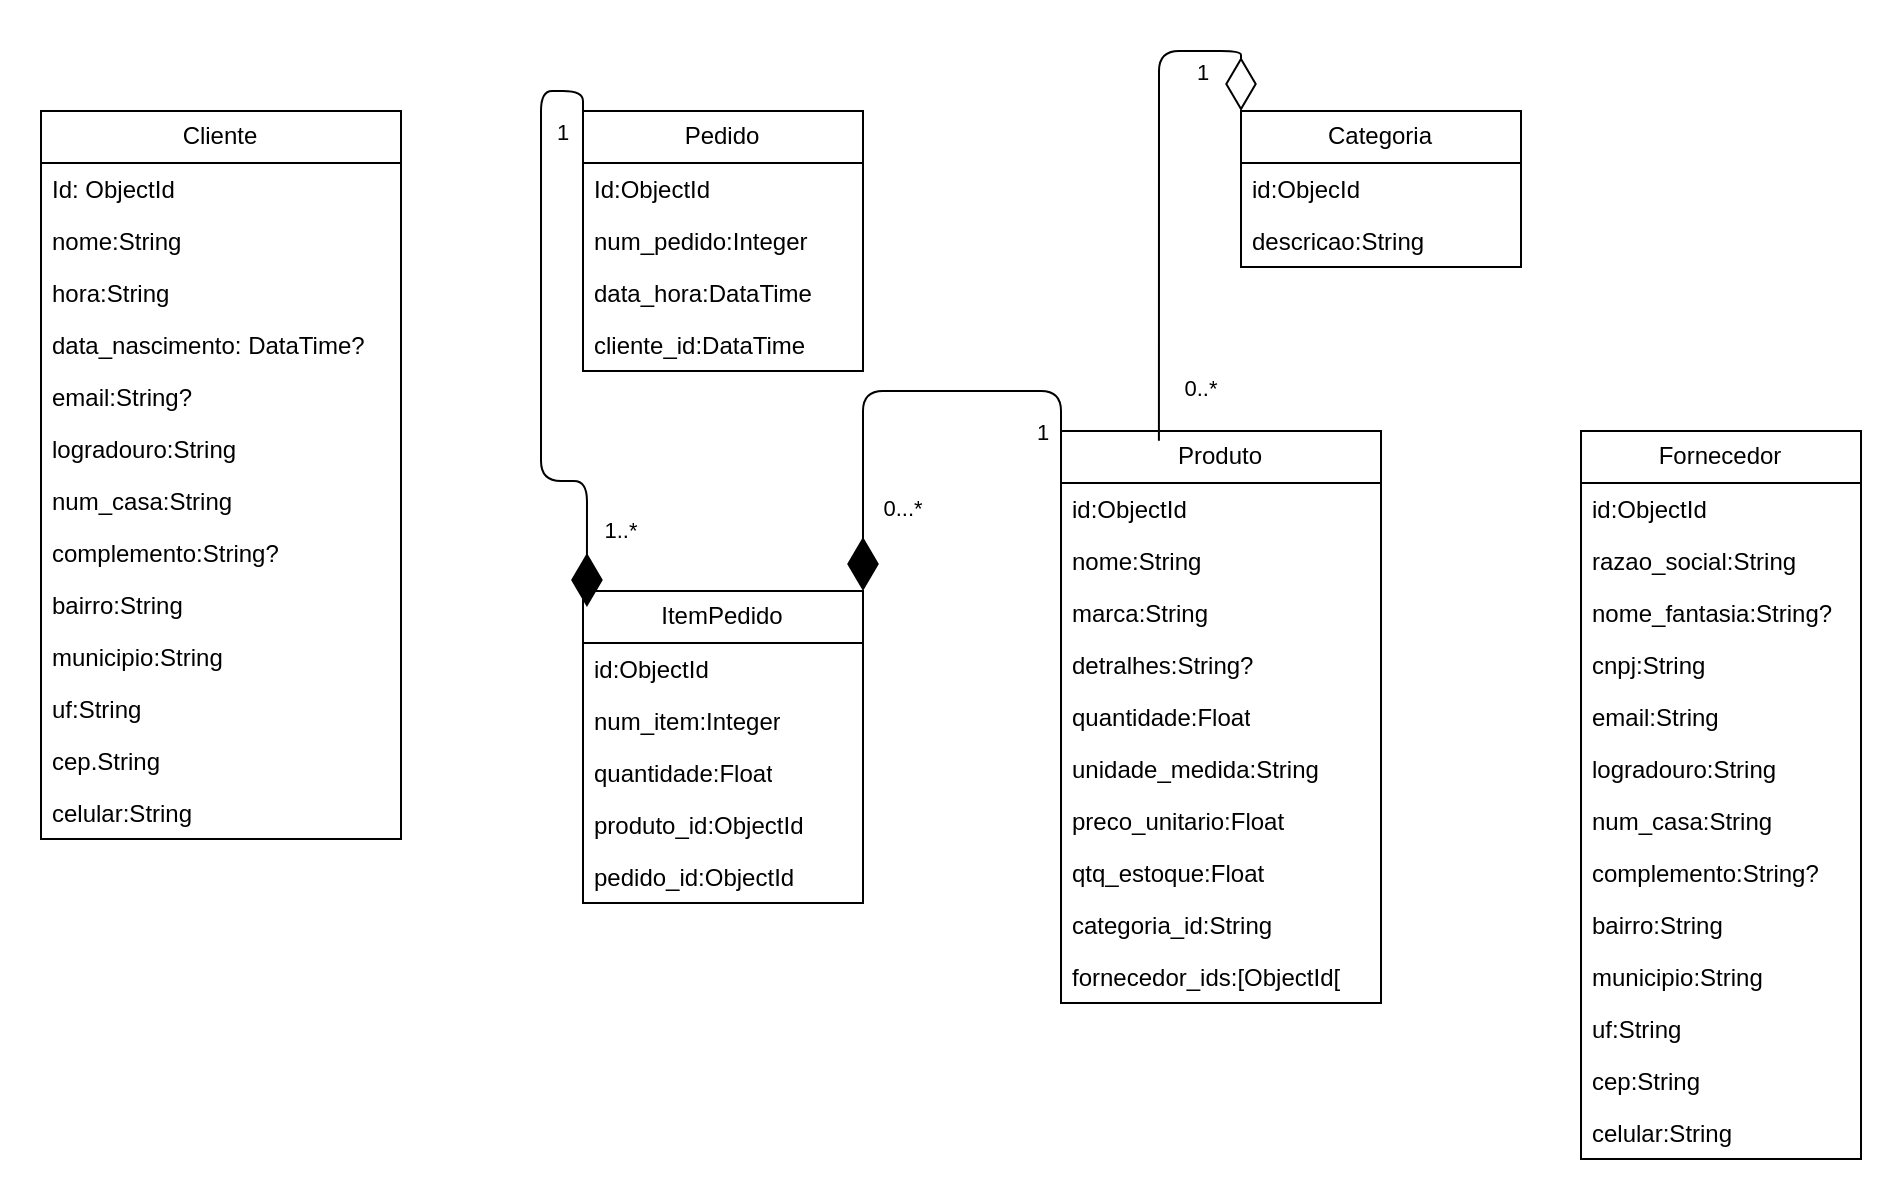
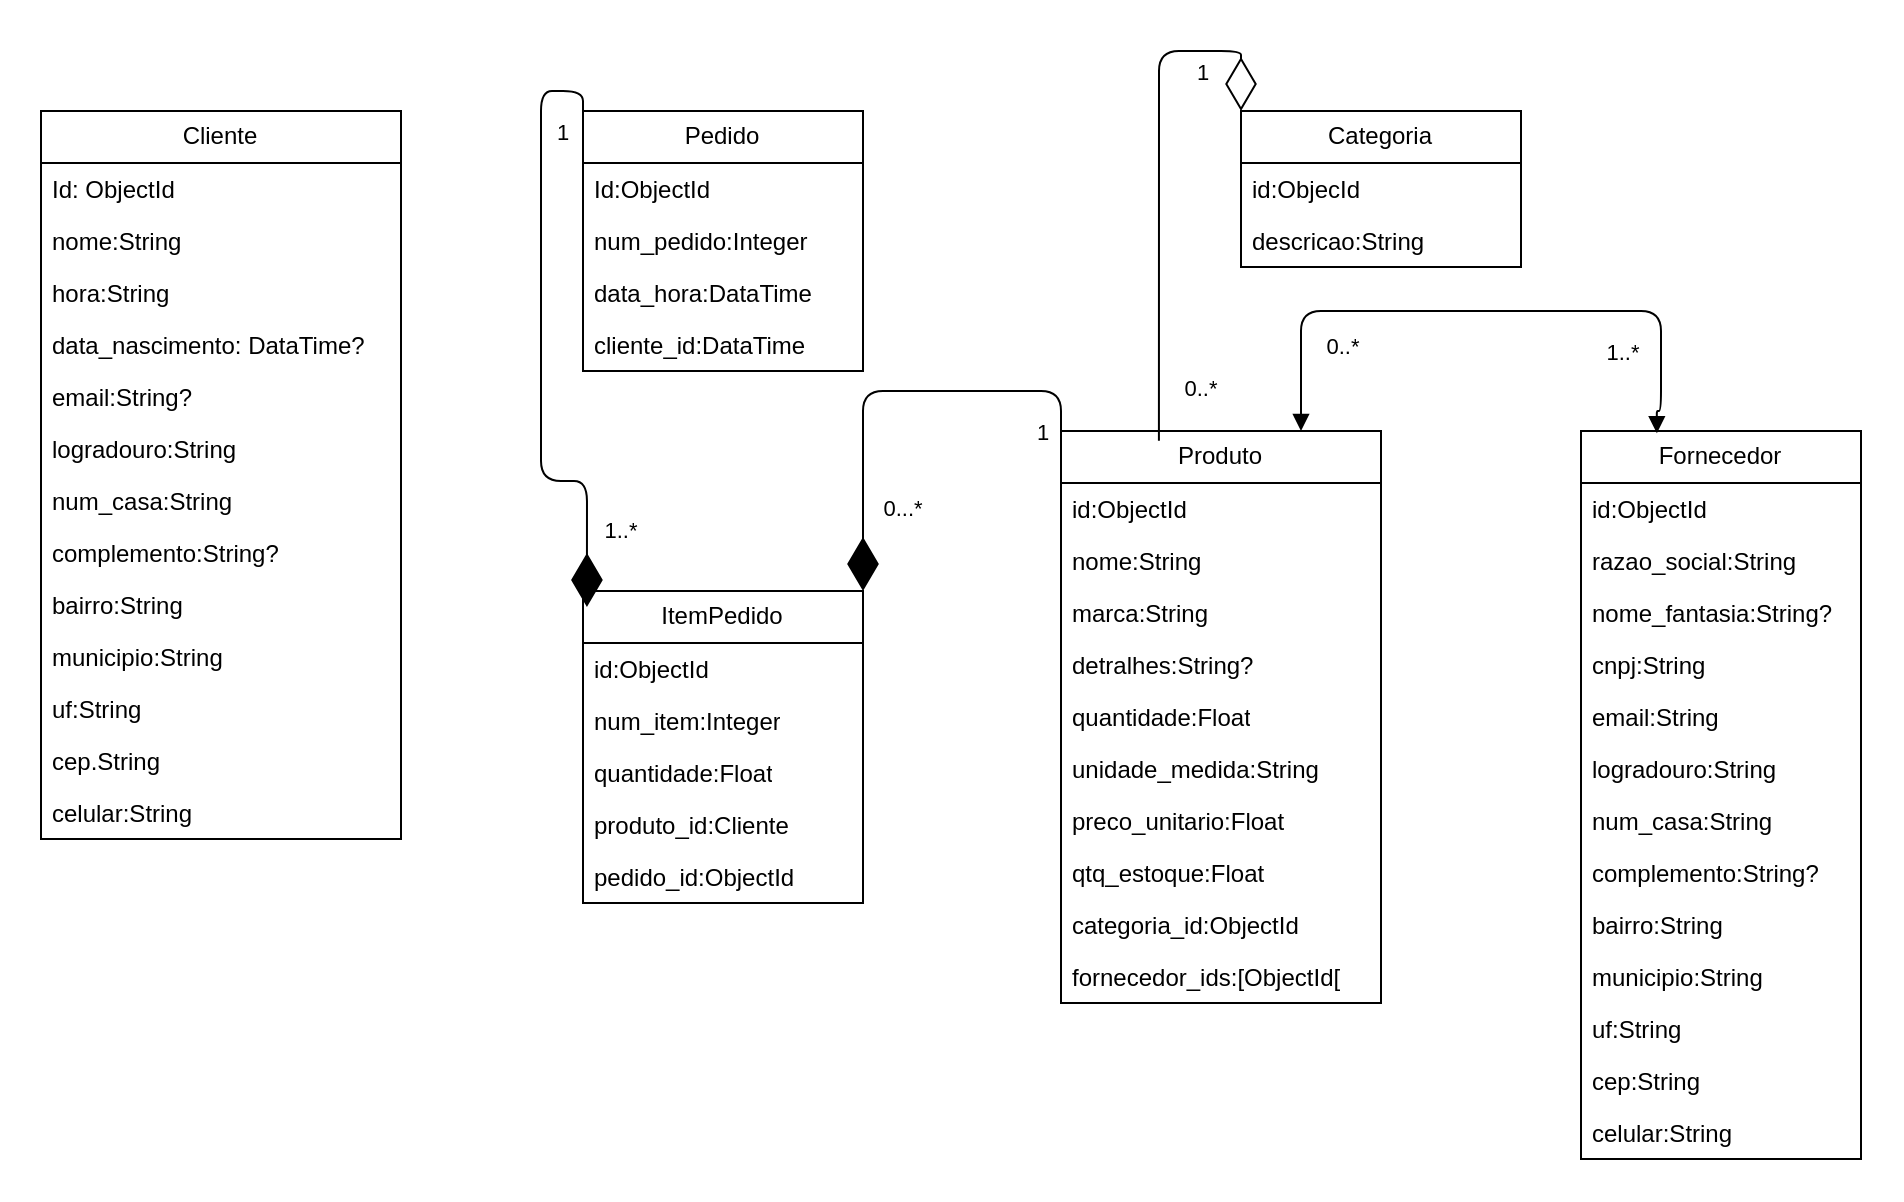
edge "Produto" -- "Fornecedor": added, labels "0..*", "1..*"
node "produto_id:ObjectId": label "produto_id:ObjectId" -> "produto_id:Cliente"
node "categoria_id:String": label "categoria_id:String" -> "categoria_id:ObjectId"
